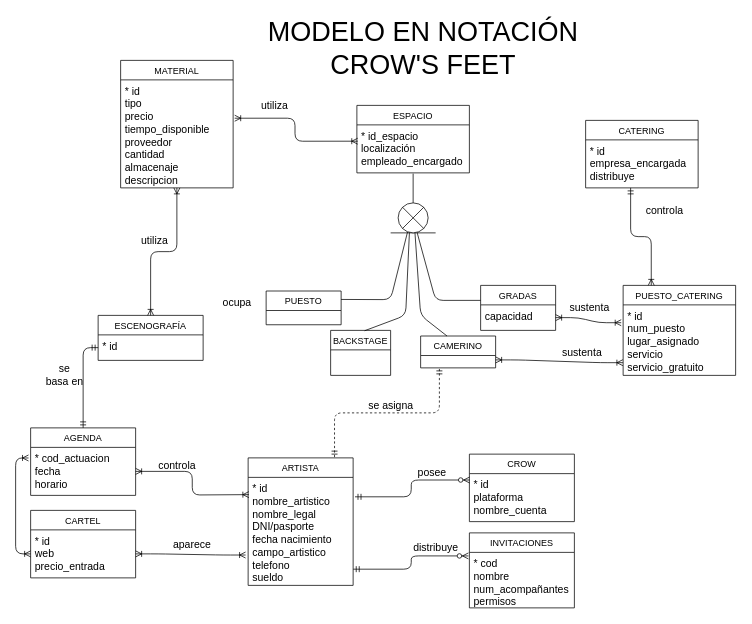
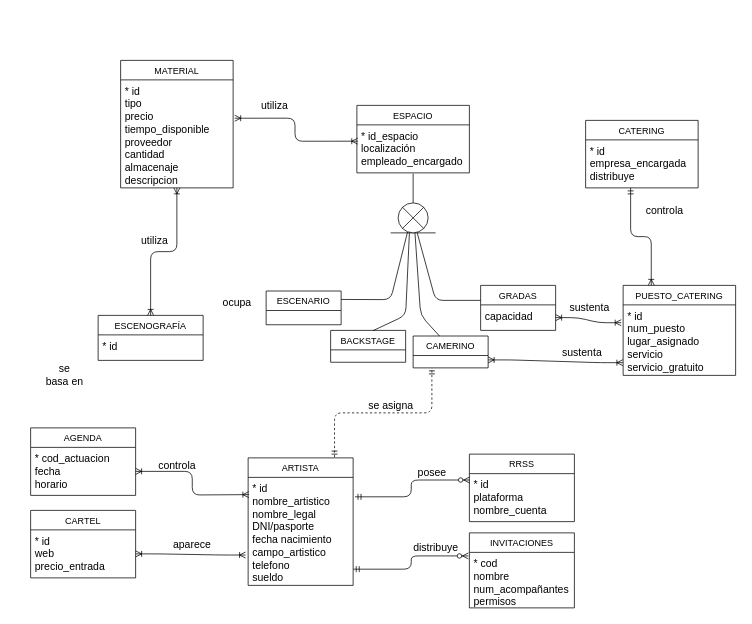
node "MODELO EN NOTACIÓN CROW'S FEET": removed
node "PUESTO": label "PUESTO" -> "ESCENARIO"
node "CAMERINO": moved (458, 352) -> (450, 352)
node "BACKSTAGE": size 60x45 -> 75x32
edge "* id" -- "AGENDA": removed
node "CROW": label "CROW" -> "RRSS"
edge "* cod_actuacion fecha horario" -- "* id web precio_entrada": removed
